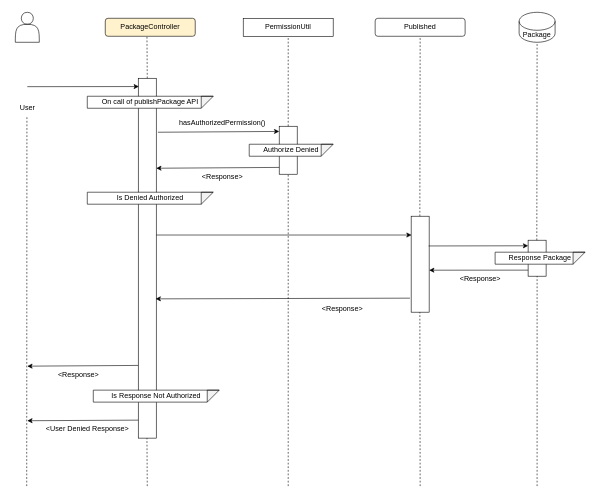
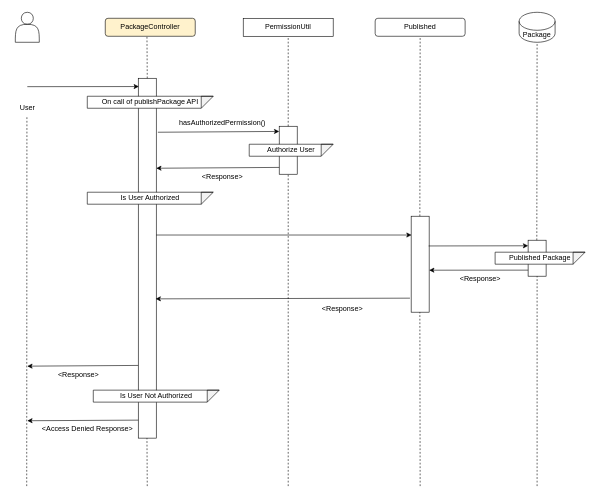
node "Authorize Denied": label "Authorize Denied" -> "Authorize User"
node "Is Denied Authorized": label "Is Denied Authorized" -> "Is User Authorized"
node "Response Package": label "Response Package" -> "Published Package"
node "Is Response Not Authorized": label "Is Response Not Authorized" -> "Is User Not Authorized"
node "<User Denied Response>": label "<User Denied Response>" -> "<Access Denied Response>"
